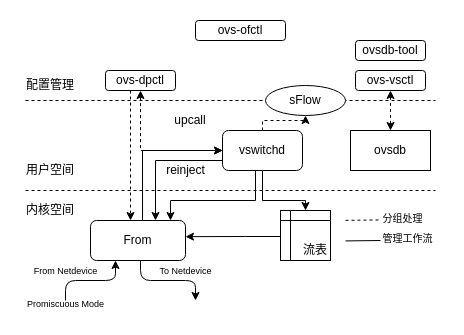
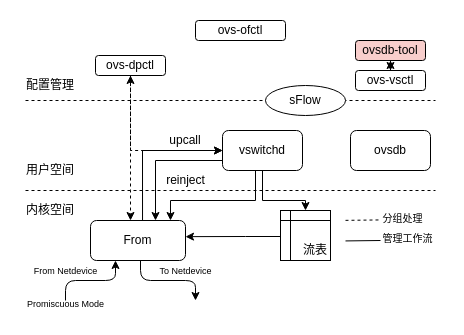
node "ovsdb-tool": fillcolor #ffffff -> #f8cecc
node "ovs-dpctl": moved (141, 81) -> (131, 66)
edge "ovs-vsctl" -- "ovsdb": now "ovs-vsctl" -- "ovsdb-tool"
node "upcall": moved (191, 121) -> (186, 141)
edge "vswitchd" -> "sFlow": removed
node "ovsdb": shape rectangle -> rounded rectangle
node "reinject": moved (186, 171) -> (186, 181)
